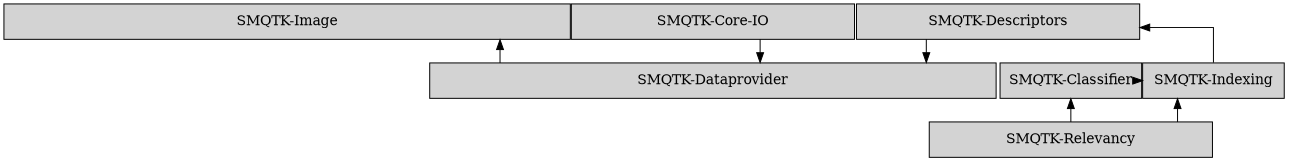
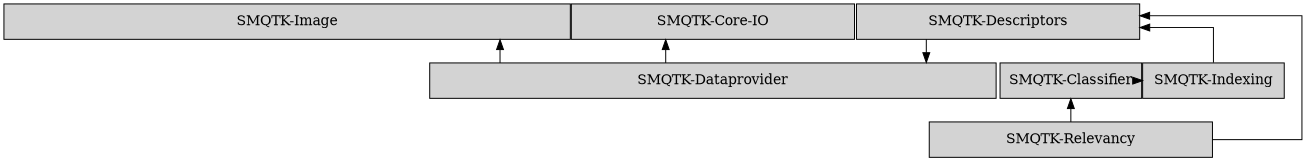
edge "SMQTK-Core-IO" -> "SMQTK-Dataprovider": reversed
edge "SMQTK-Relevancy" -> "SMQTK-Indexing": now "SMQTK-Relevancy" -> "SMQTK-Descriptors"
